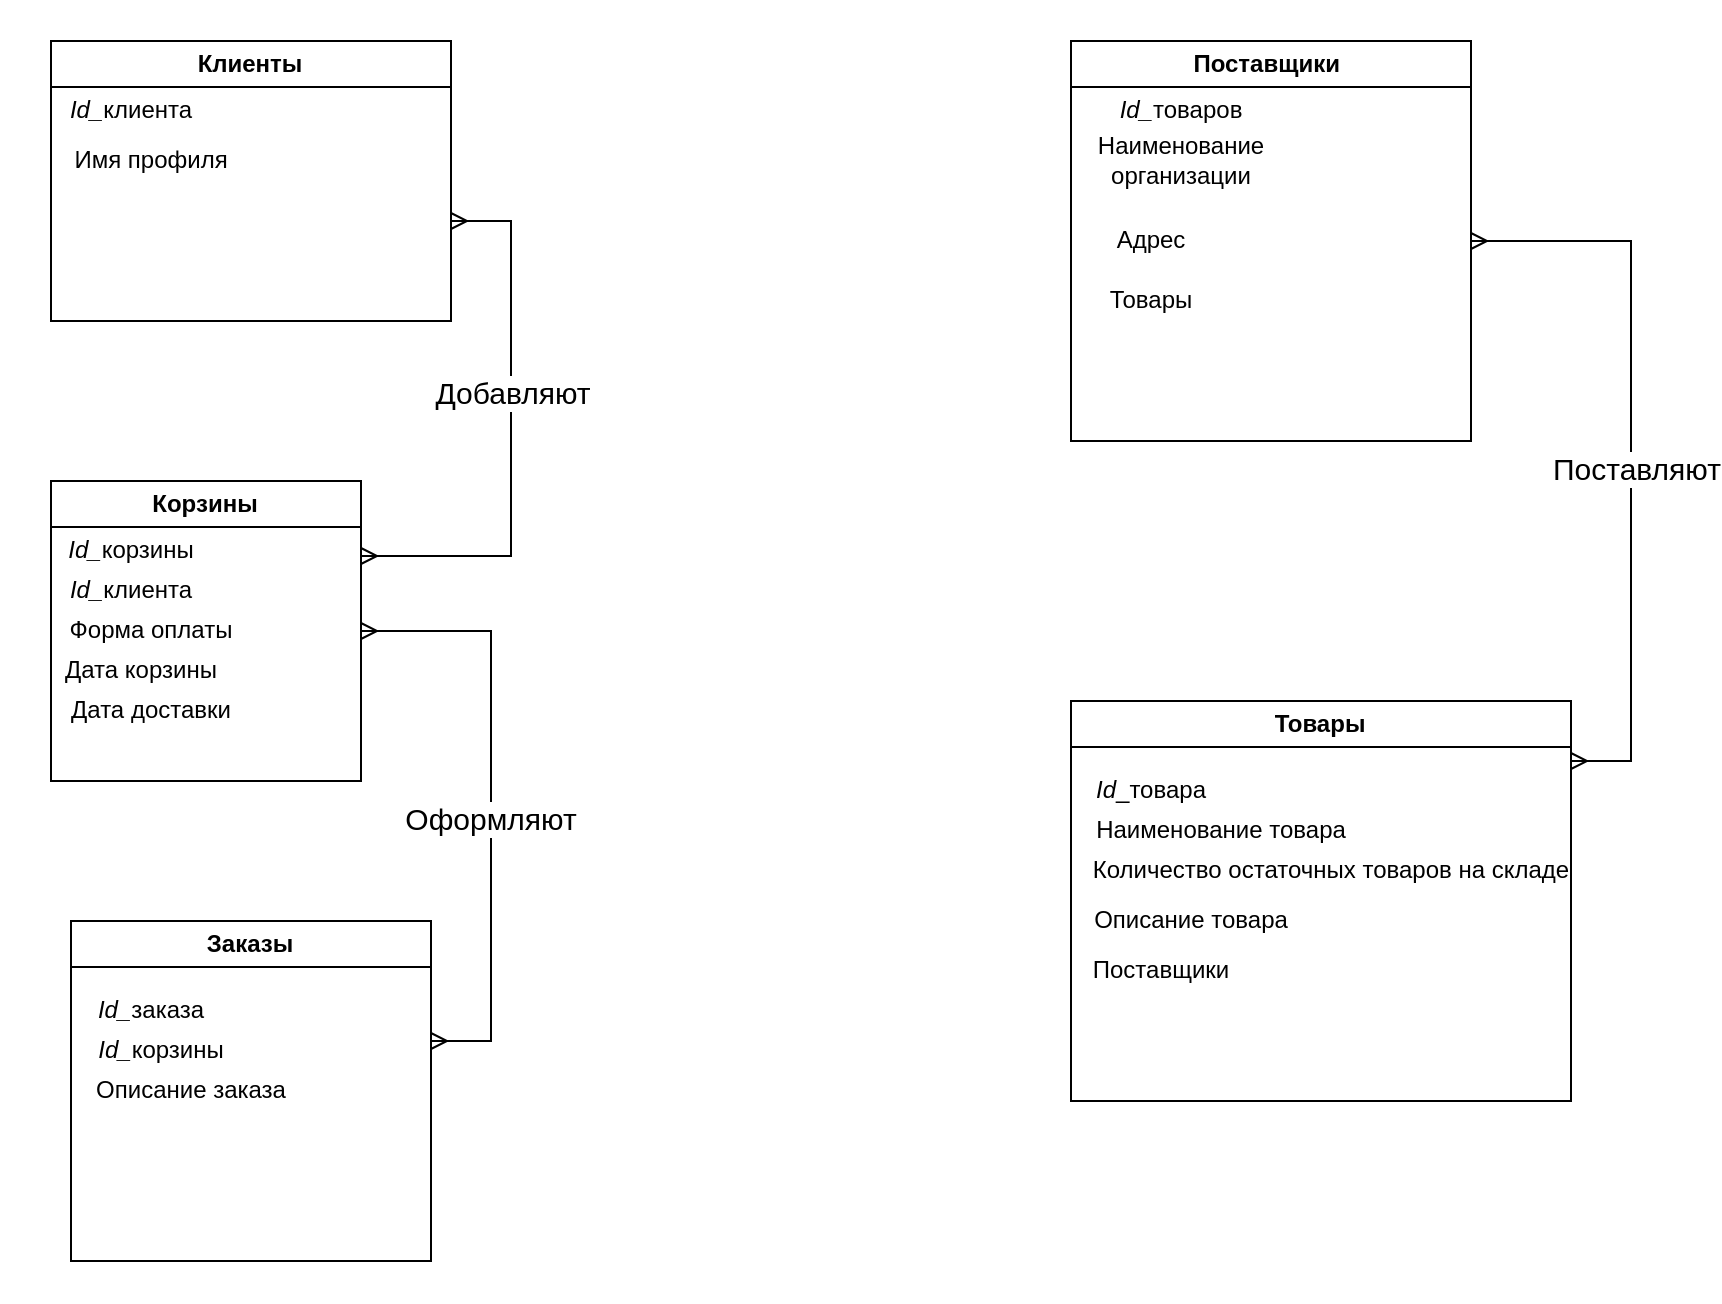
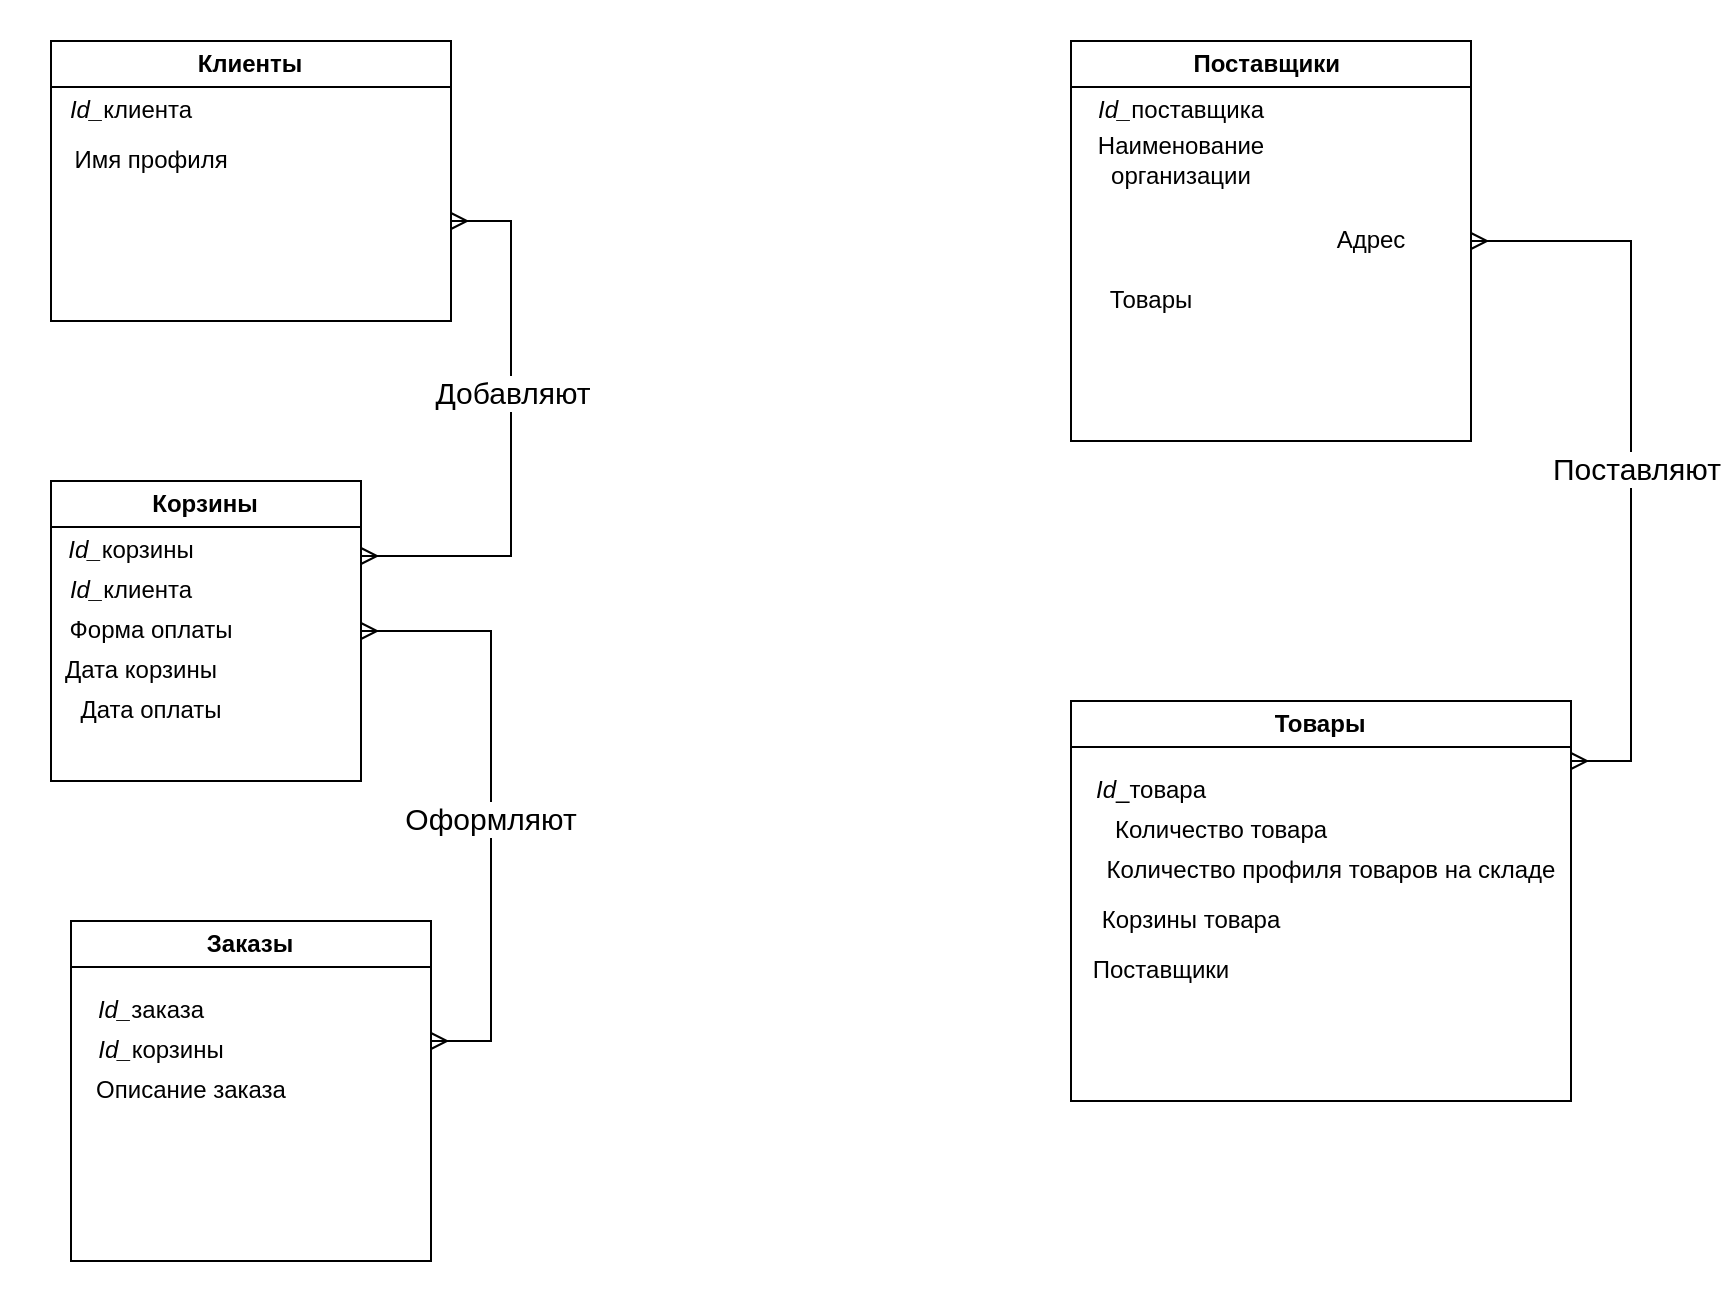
node "Id_товаров": label "Id_товаров" -> "Id_поставщика"
node "Адрес": moved (1151, 241) -> (1371, 241)
node "Дата доставки": label "Дата доставки" -> "Дата оплаты"
node "Наименование товара": label "Наименование товара" -> "Количество товара"
node "Количество остаточных товаров на складе": label "Количество остаточных товаров на складе" -> "Количество профиля товаров на складе"
node "Описание товара": label "Описание товара" -> "Корзины товара"
